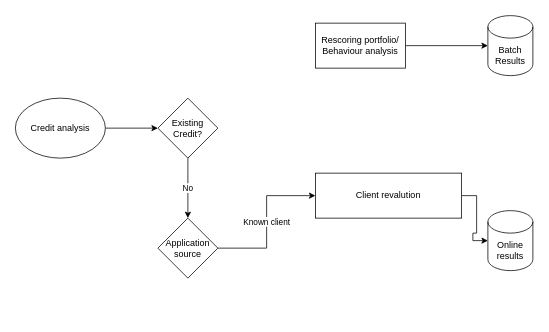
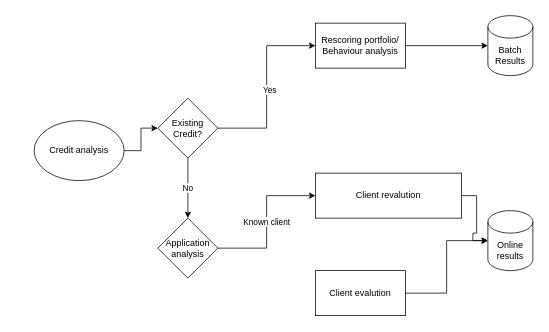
edge "Existing Credit?" -> "Rescoring portfolio/ Behaviour analysis": added, label "Yes"
node "Credit analysis": moved (60, 128) -> (79, 150)
node "Application source": label "Application source" -> "Application analysis"
edge "Client evalution" -> "Online results": added
node "Client evalution": added
